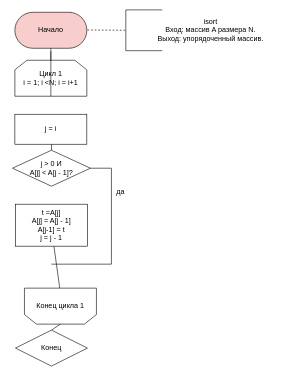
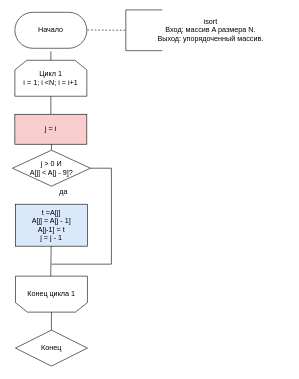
node "Начало": fillcolor #f8cecc -> #ffffff
edge "Начало" -- "Цикл 1 i = 1; i <N; i = i+1": now "j = i" -- "Цикл 1 i = 1; i <N; i = i+1"
node "j = i": fillcolor #ffffff -> #f8cecc
node "j > 0 И A[j] < A[j - 1]?": label "j > 0 И A[j] < A[j - 1]?" -> "j > 0 И A[j] < A[j - 9]?"
node "да": moved (120, 192) -> (63, 192)
node "t =A[j] A[j] = A[j - 1] A[j-1] = t j = j - 1": fillcolor #ffffff -> #dae8fc
node "Конец цикла 1": moved (60, 306) -> (51, 294)
